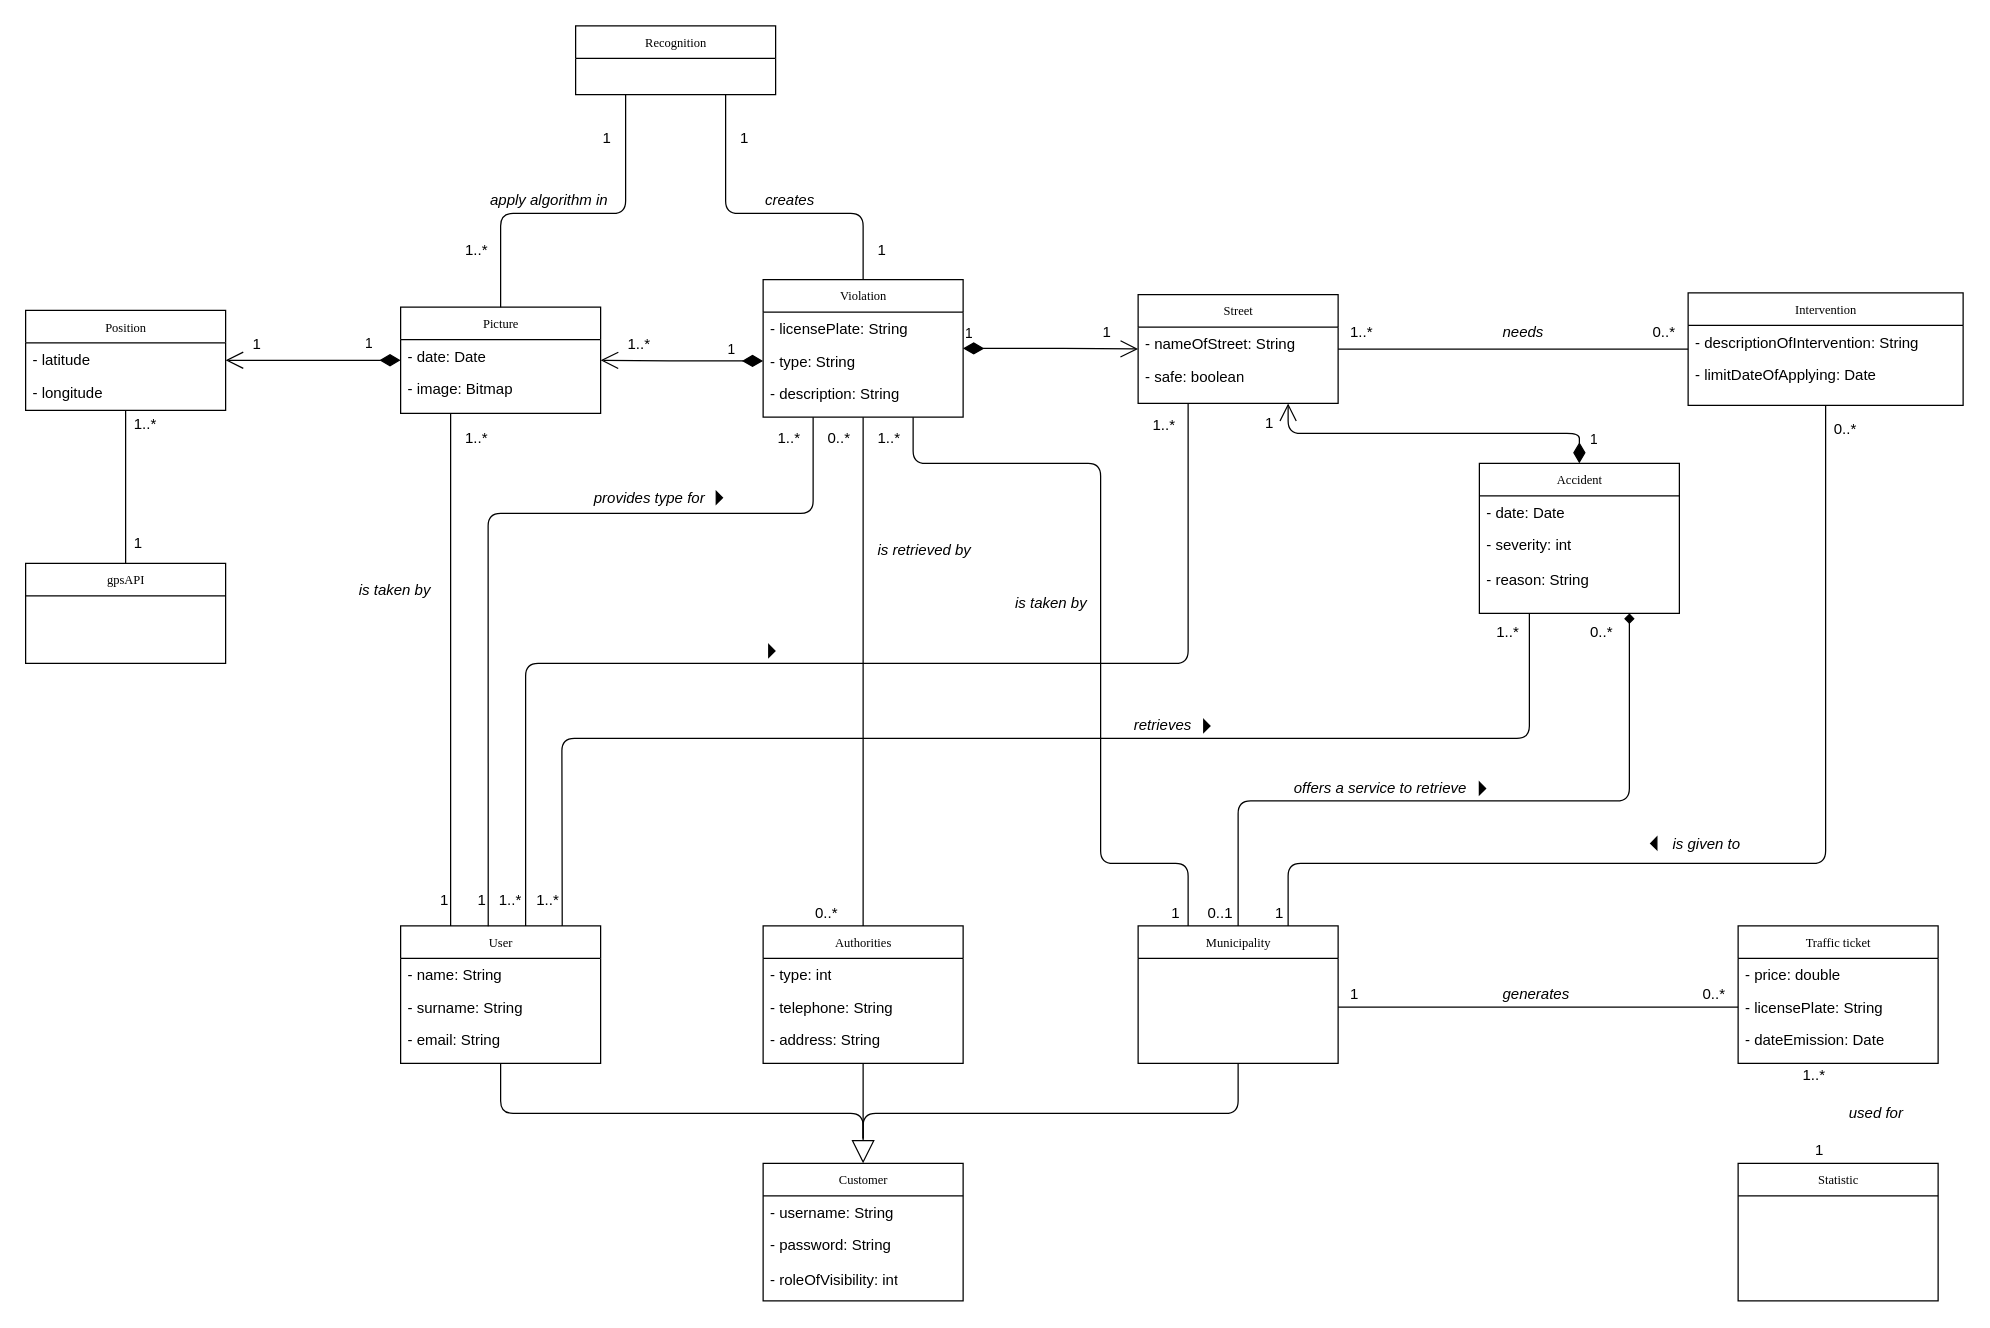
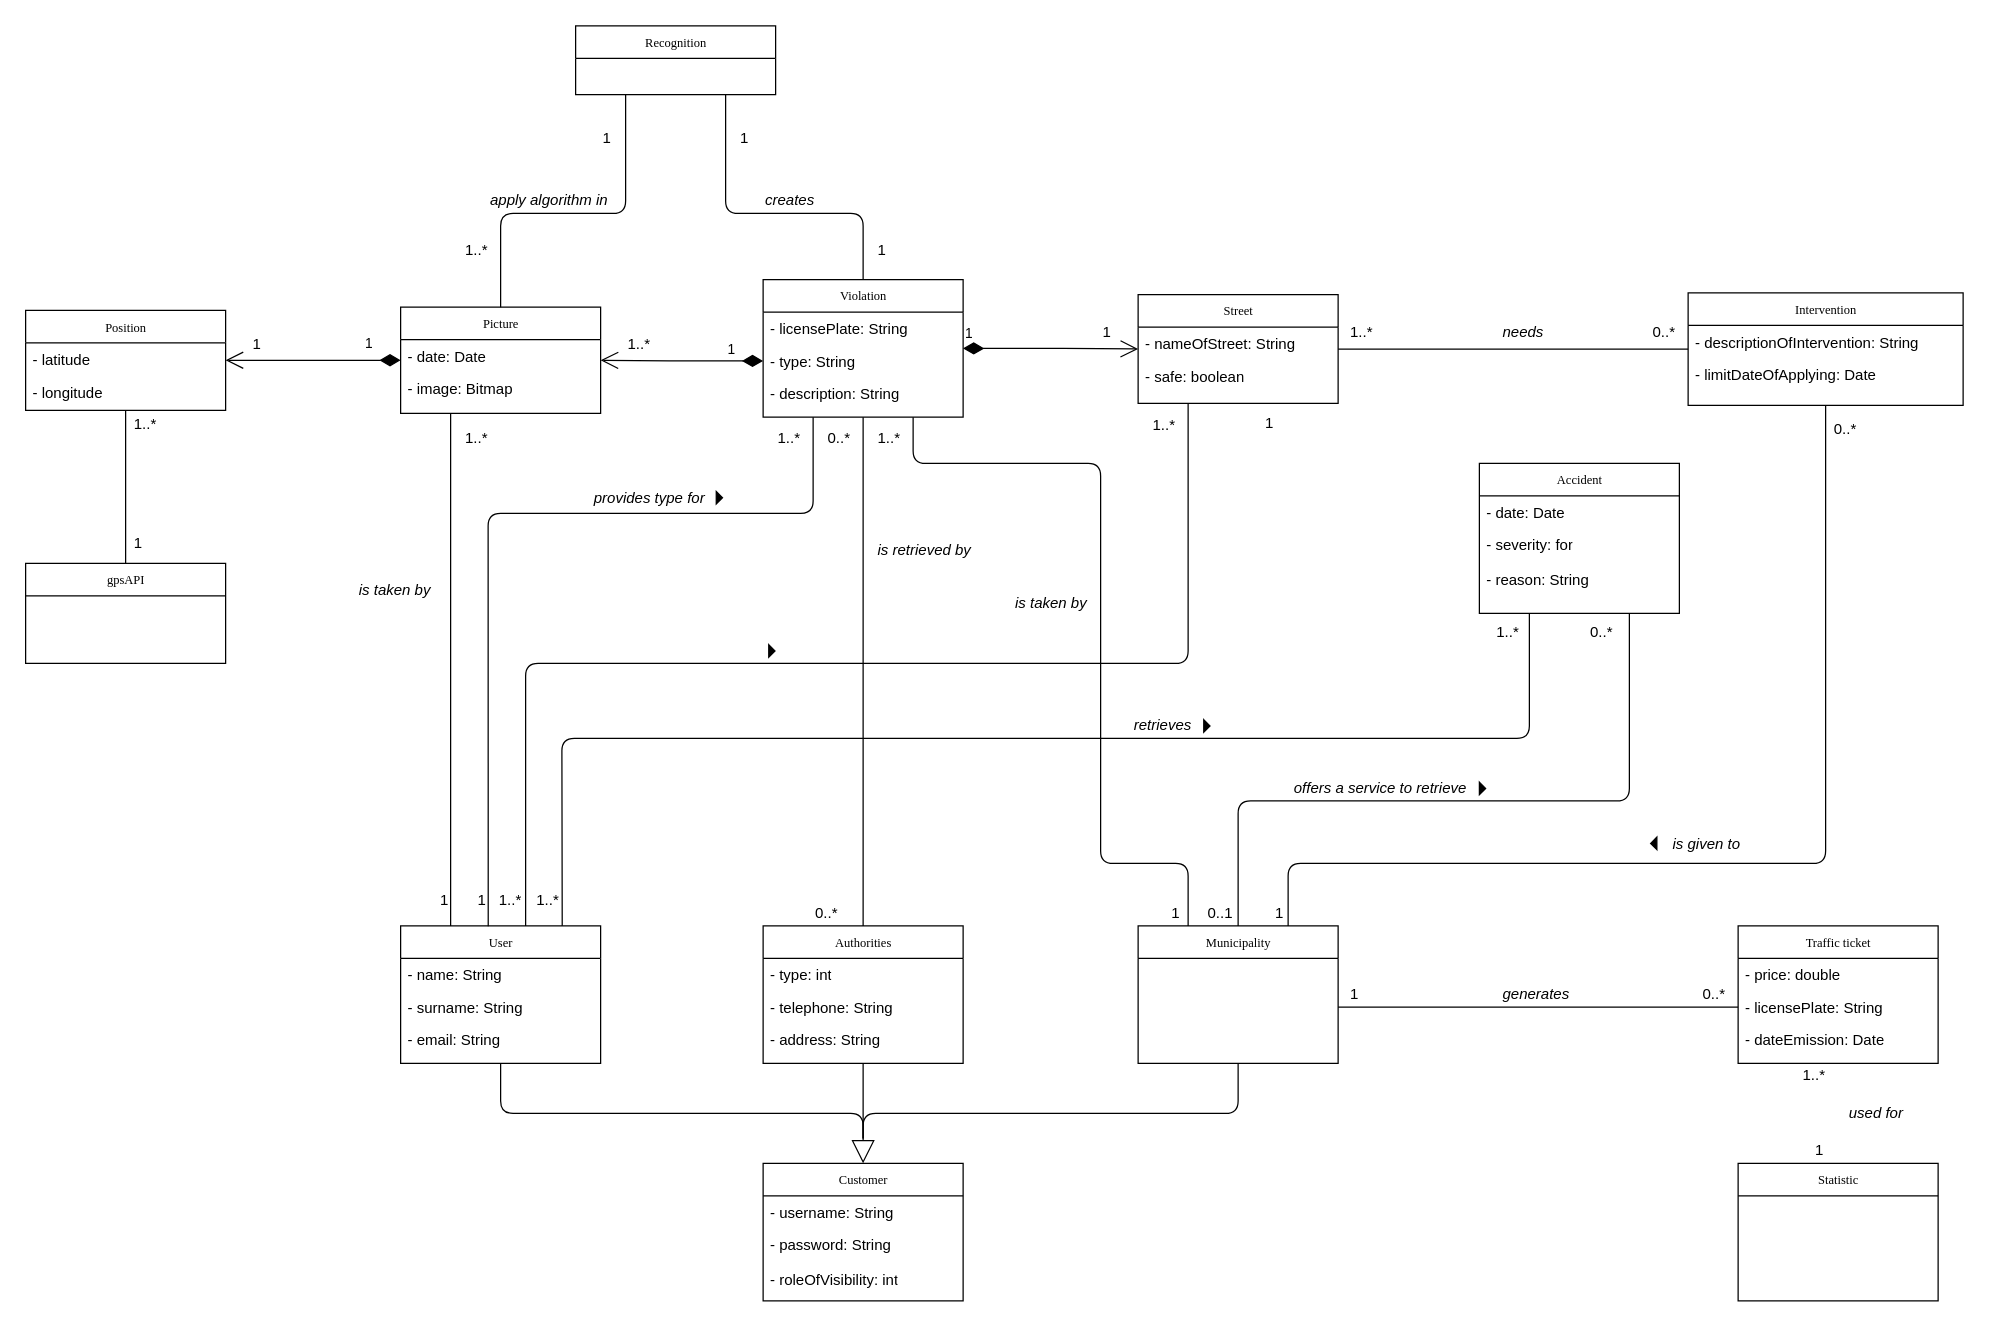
edge "Street" -- "Accident": removed, label "1"
node "- severity: int": label "- severity: int" -> "- severity: for"
edge "Municipality" -> "Accident": arrowhead diamond -> none
